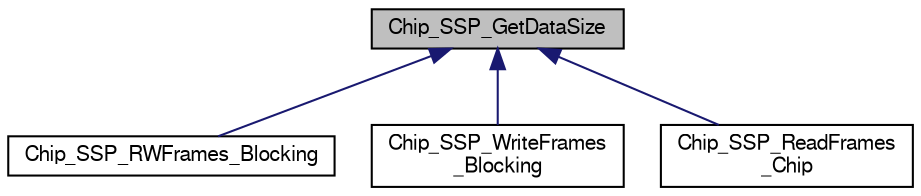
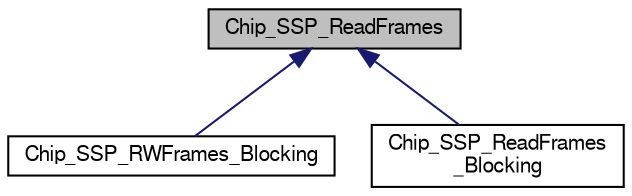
node "Chip_SSP_GetDataSize": label "Chip_SSP_GetDataSize" -> "Chip_SSP_ReadFrames"
node "Chip_SSP_WriteFrames _Blocking": removed
node "Chip_SSP_ReadFrames _Chip": label "Chip_SSP_ReadFrames _Chip" -> "Chip_SSP_ReadFrames _Blocking"
